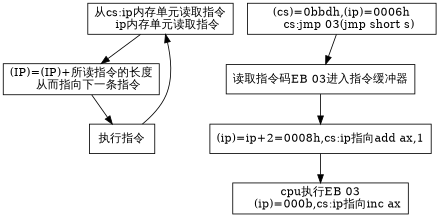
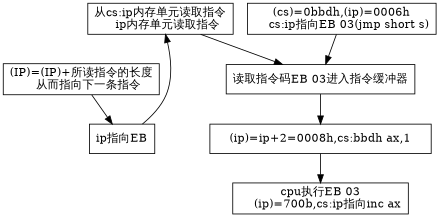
node "(cs)=0bbdh,(ip)=0006h cs:jmp 03(jmp short s)": label "(cs)=0bbdh,(ip)=0006h cs:jmp 03(jmp short s)" -> "(cs)=0bbdh,(ip)=0006h cs:ip指向EB 03(jmp short s)"
edge "从cs:ip内存单元读取指令 ip内存单元读取指令" -> "(IP)=(IP)+所读指令的长度 从而指向下一条指令": now "从cs:ip内存单元读取指令 ip内存单元读取指令" -> "读取指令码EB 03进入指令缓冲器"
node "执行指令": label "执行指令" -> "ip指向EB"
node "(ip)=ip+2=0008h,cs:ip指向add ax,1": label "(ip)=ip+2=0008h,cs:ip指向add ax,1" -> "(ip)=ip+2=0008h,cs:bbdh ax,1"
node "cpu执行EB 03 (ip)=000b,cs:ip指向inc ax": label "cpu执行EB 03 (ip)=000b,cs:ip指向inc ax" -> "cpu执行EB 03 (ip)=700b,cs:ip指向inc ax"
